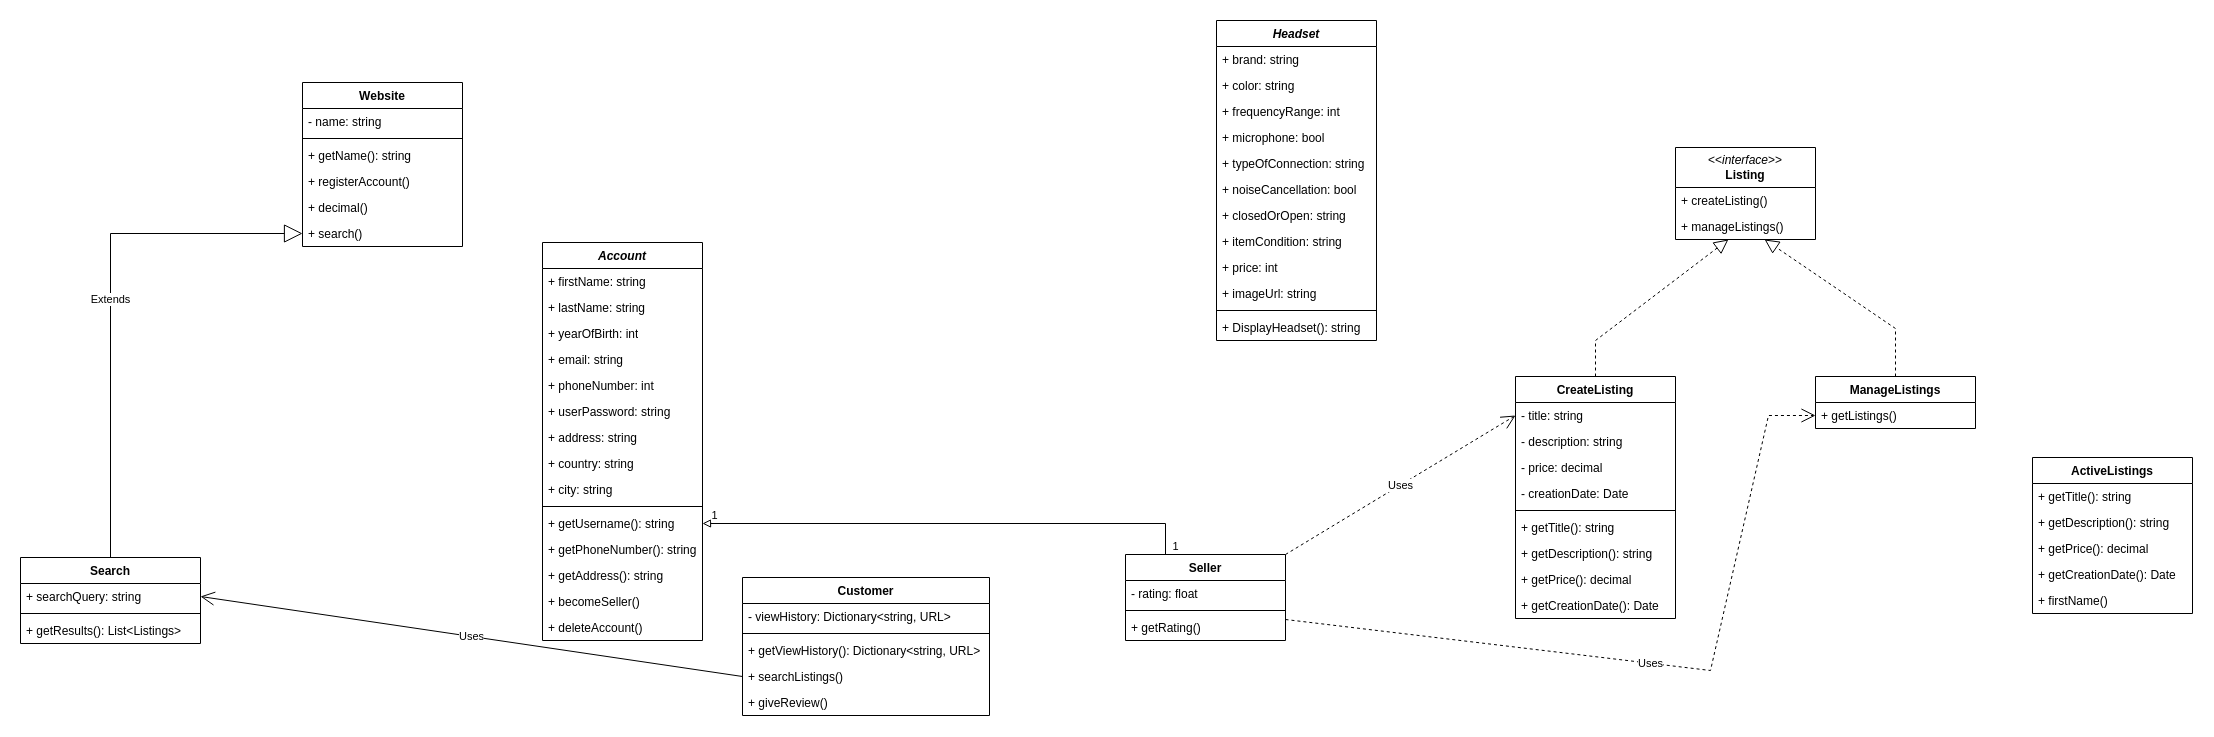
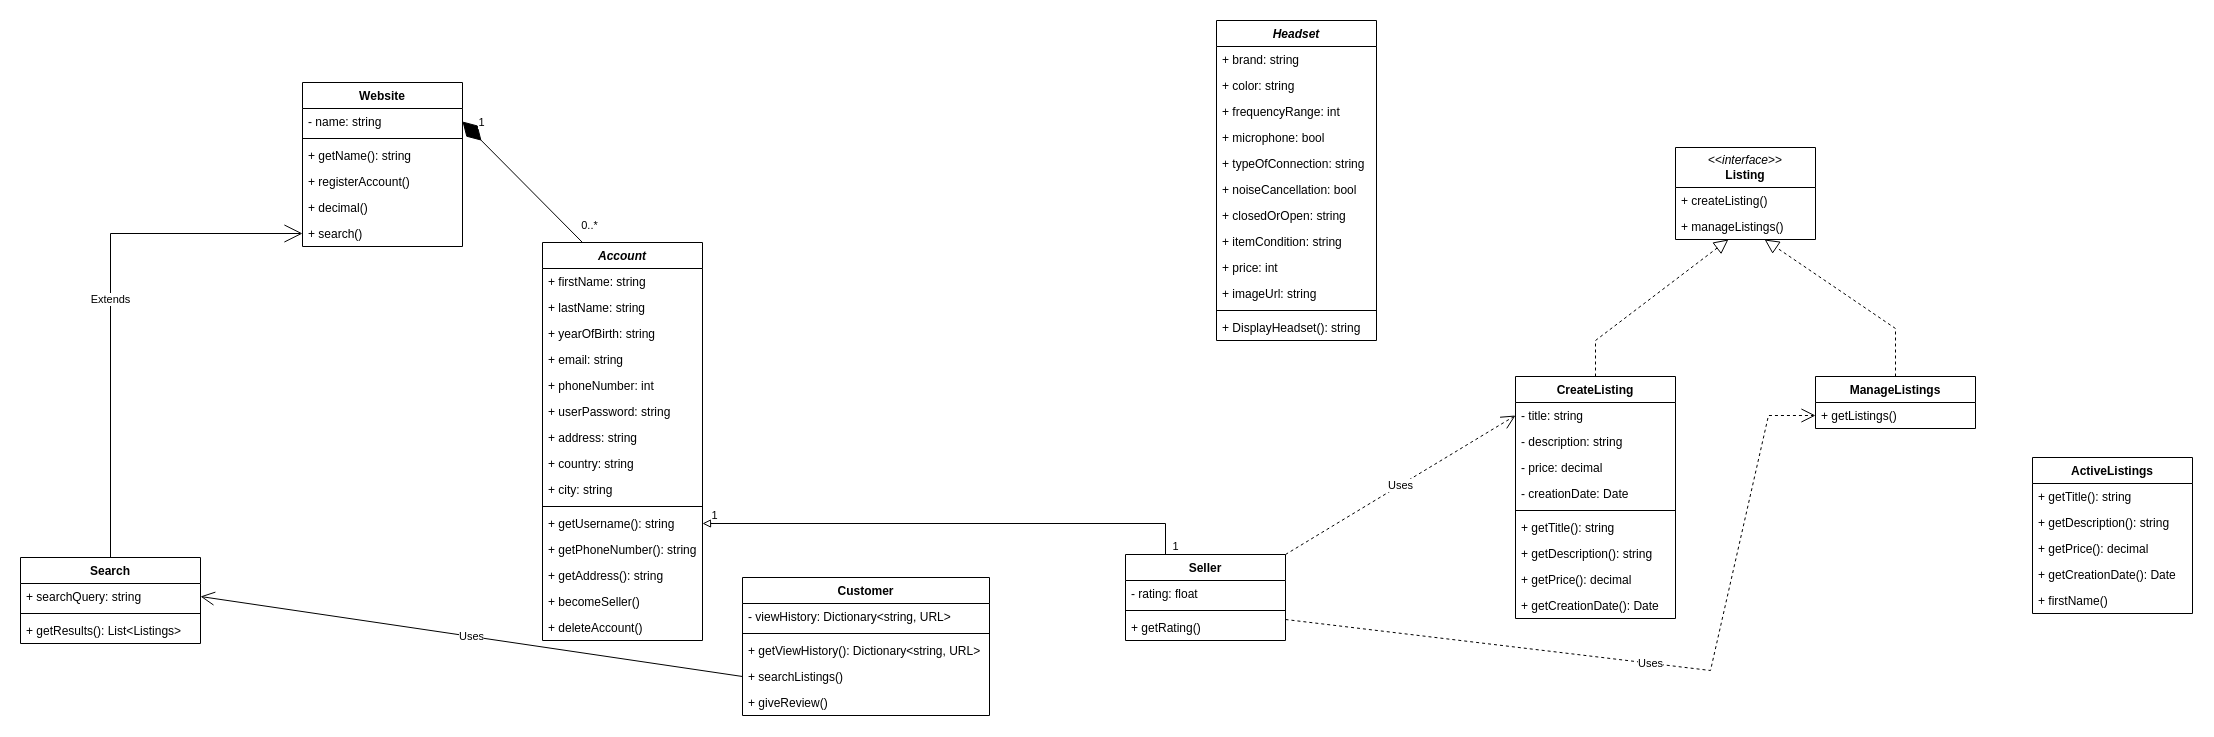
edge "Account" -> "- name: string": added, labels "0..*", "1"
edge "Search" -> "+ search()": arrowhead block -> open
node "+ yearOfBirth: int": label "+ yearOfBirth: int" -> "+ yearOfBirth: string"
